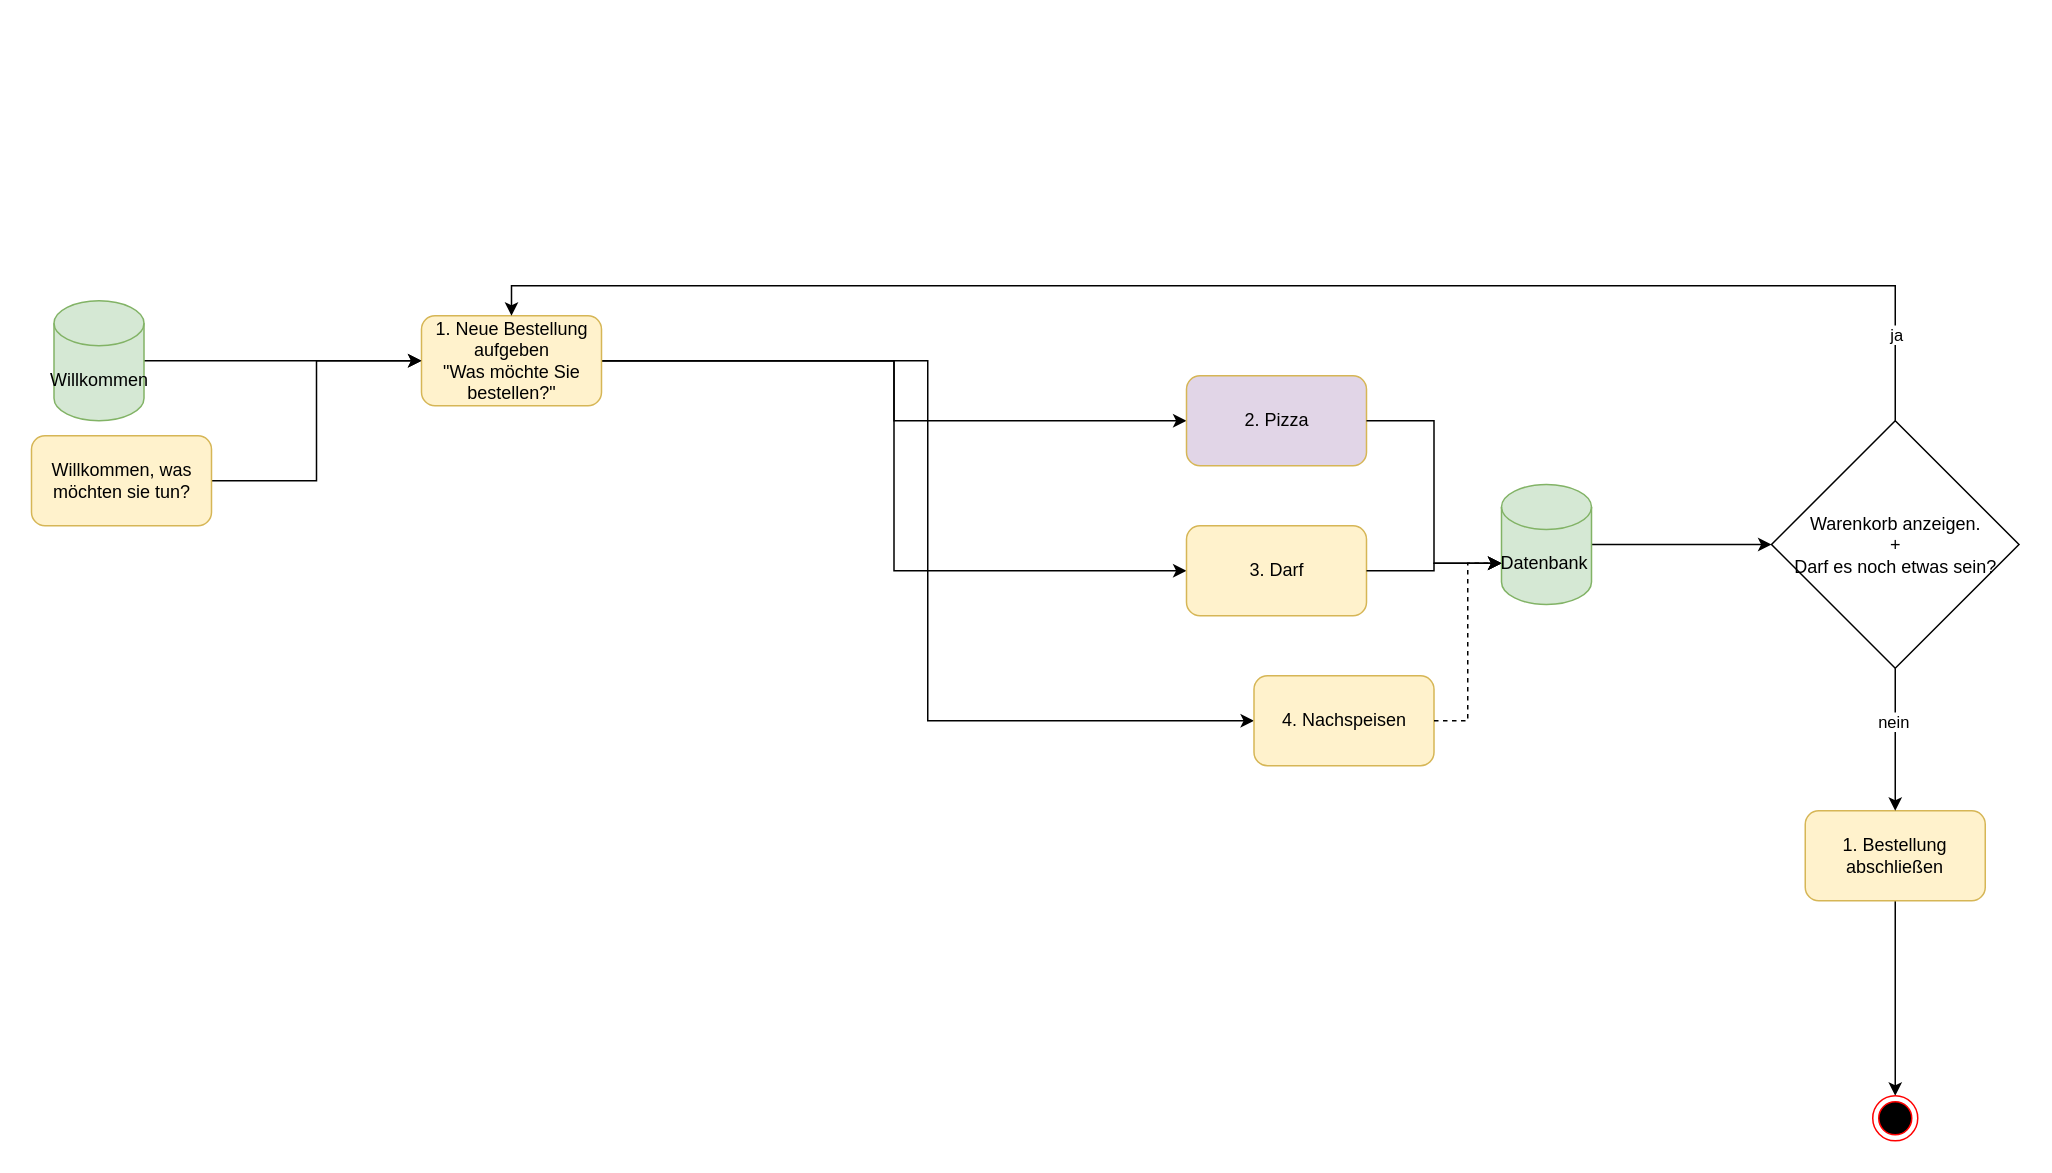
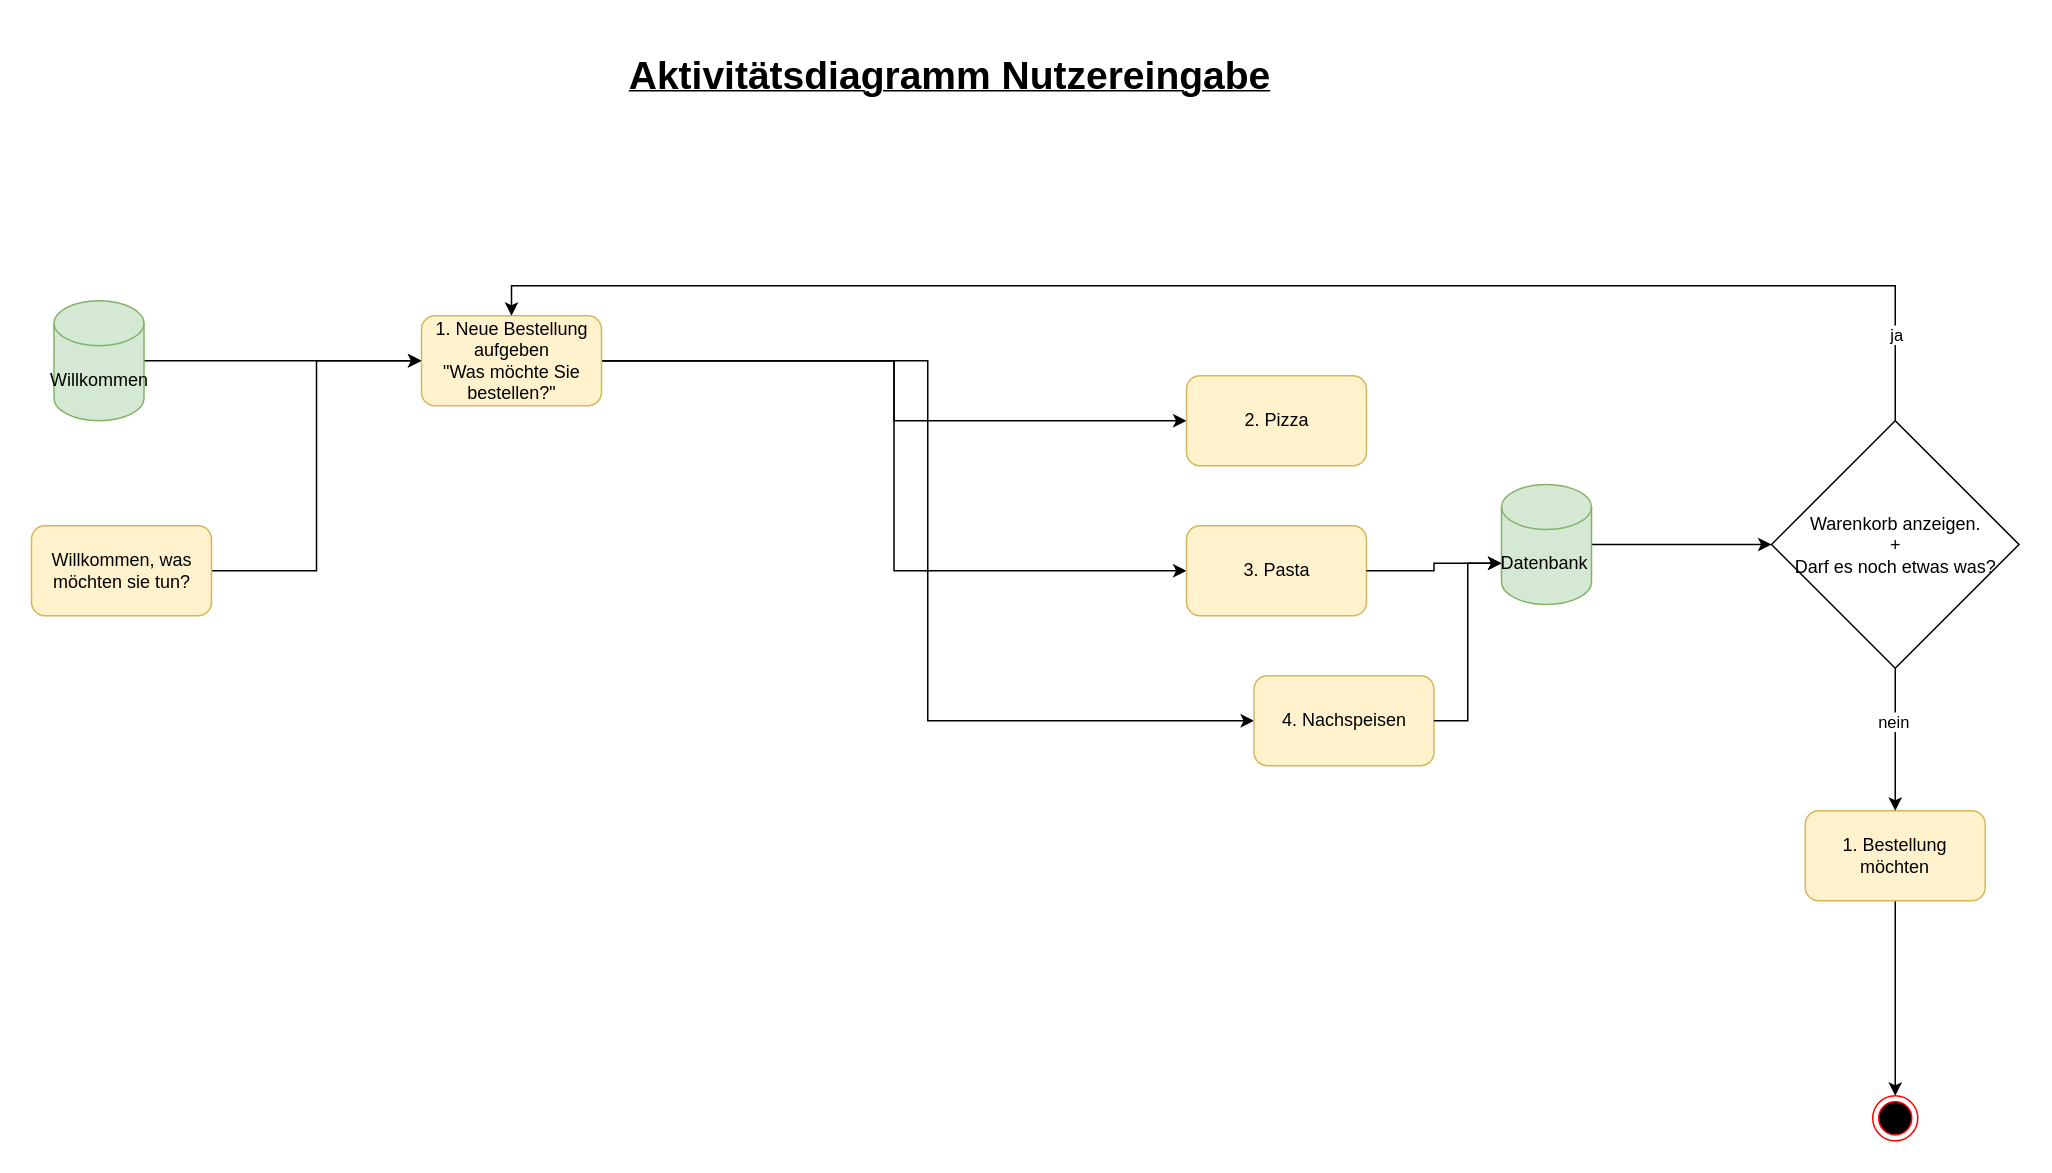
node "Aktivitätsdiagramm Nutzereingabe": added
node "2. Pizza": fillcolor #e1d5e7 -> #fff2cc
edge "2. Pizza" -> "Datenbank": removed
node "Willkommen, was möchten sie tun?": moved (122, 481) -> (122, 571)
node "Warenkorb anzeigen. + Darf es noch etwas sein?": label "Warenkorb anzeigen. + Darf es noch etwas sein?" -> "Warenkorb anzeigen. + Darf es noch etwas was?"
node "3. Darf": label "3. Darf" -> "3. Pasta"
edge "4. Nachspeisen" -> "Datenbank": style dashed -> solid
node "1. Bestellung abschließen": label "1. Bestellung abschließen" -> "1. Bestellung möchten"
